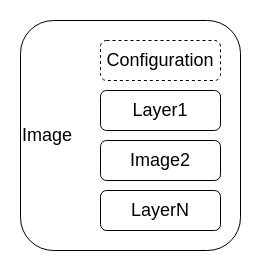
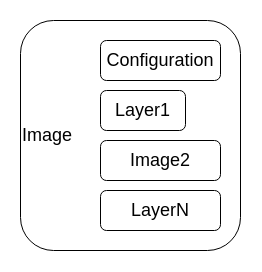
node "Configuration": style dashed -> solid
node "Layer1": size 120x40 -> 85x40
